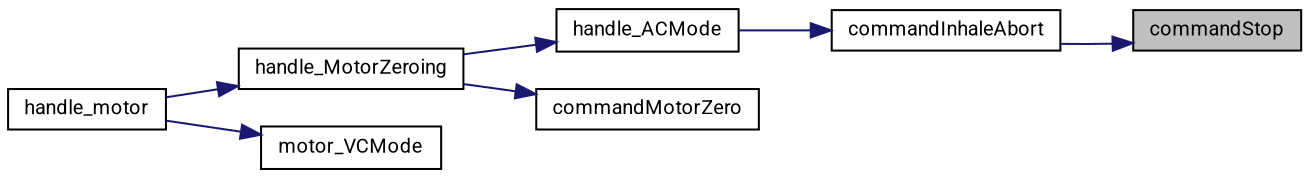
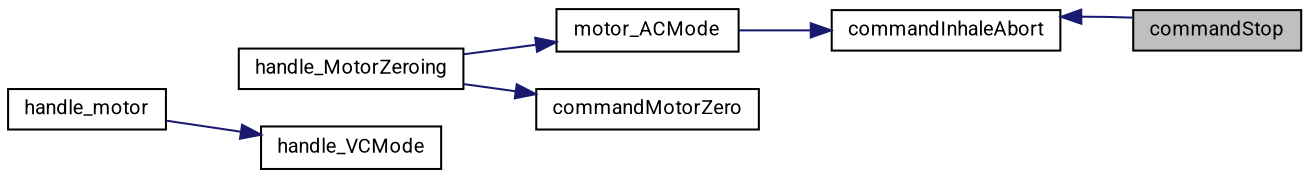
node "handle_ACMode": label "handle_ACMode" -> "motor_ACMode"
edge "commandInhaleAbort" -> "commandStop": reversed
edge "handle_motor" -> "handle_MotorZeroing": removed
node "motor_VCMode": label "motor_VCMode" -> "handle_VCMode"
